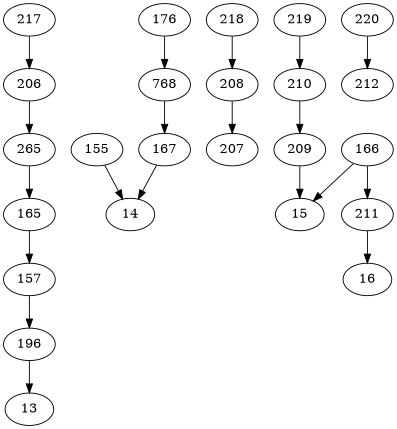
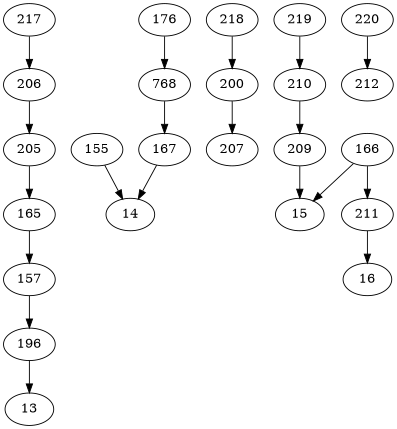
node "208": label "208" -> "200"
node "265": label "265" -> "205"
